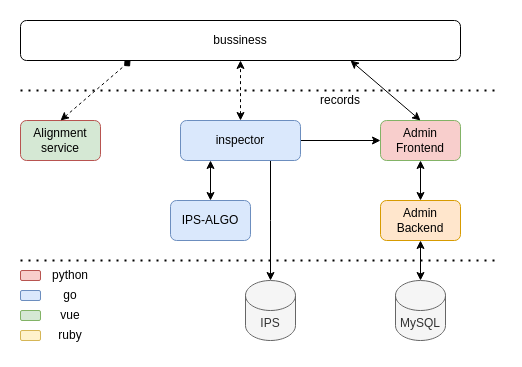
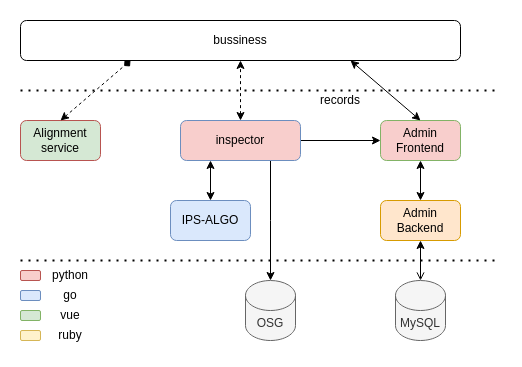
node "inspector": fillcolor #dae8fc -> #f8cecc
edge "Admin Backend" -- "MySQL": arrowhead classic -> open
node "IPS": label "IPS" -> "OSG"
